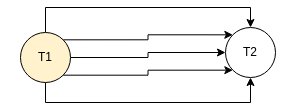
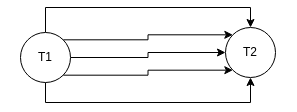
node "T1": fillcolor #fff2cc -> #ffffff
